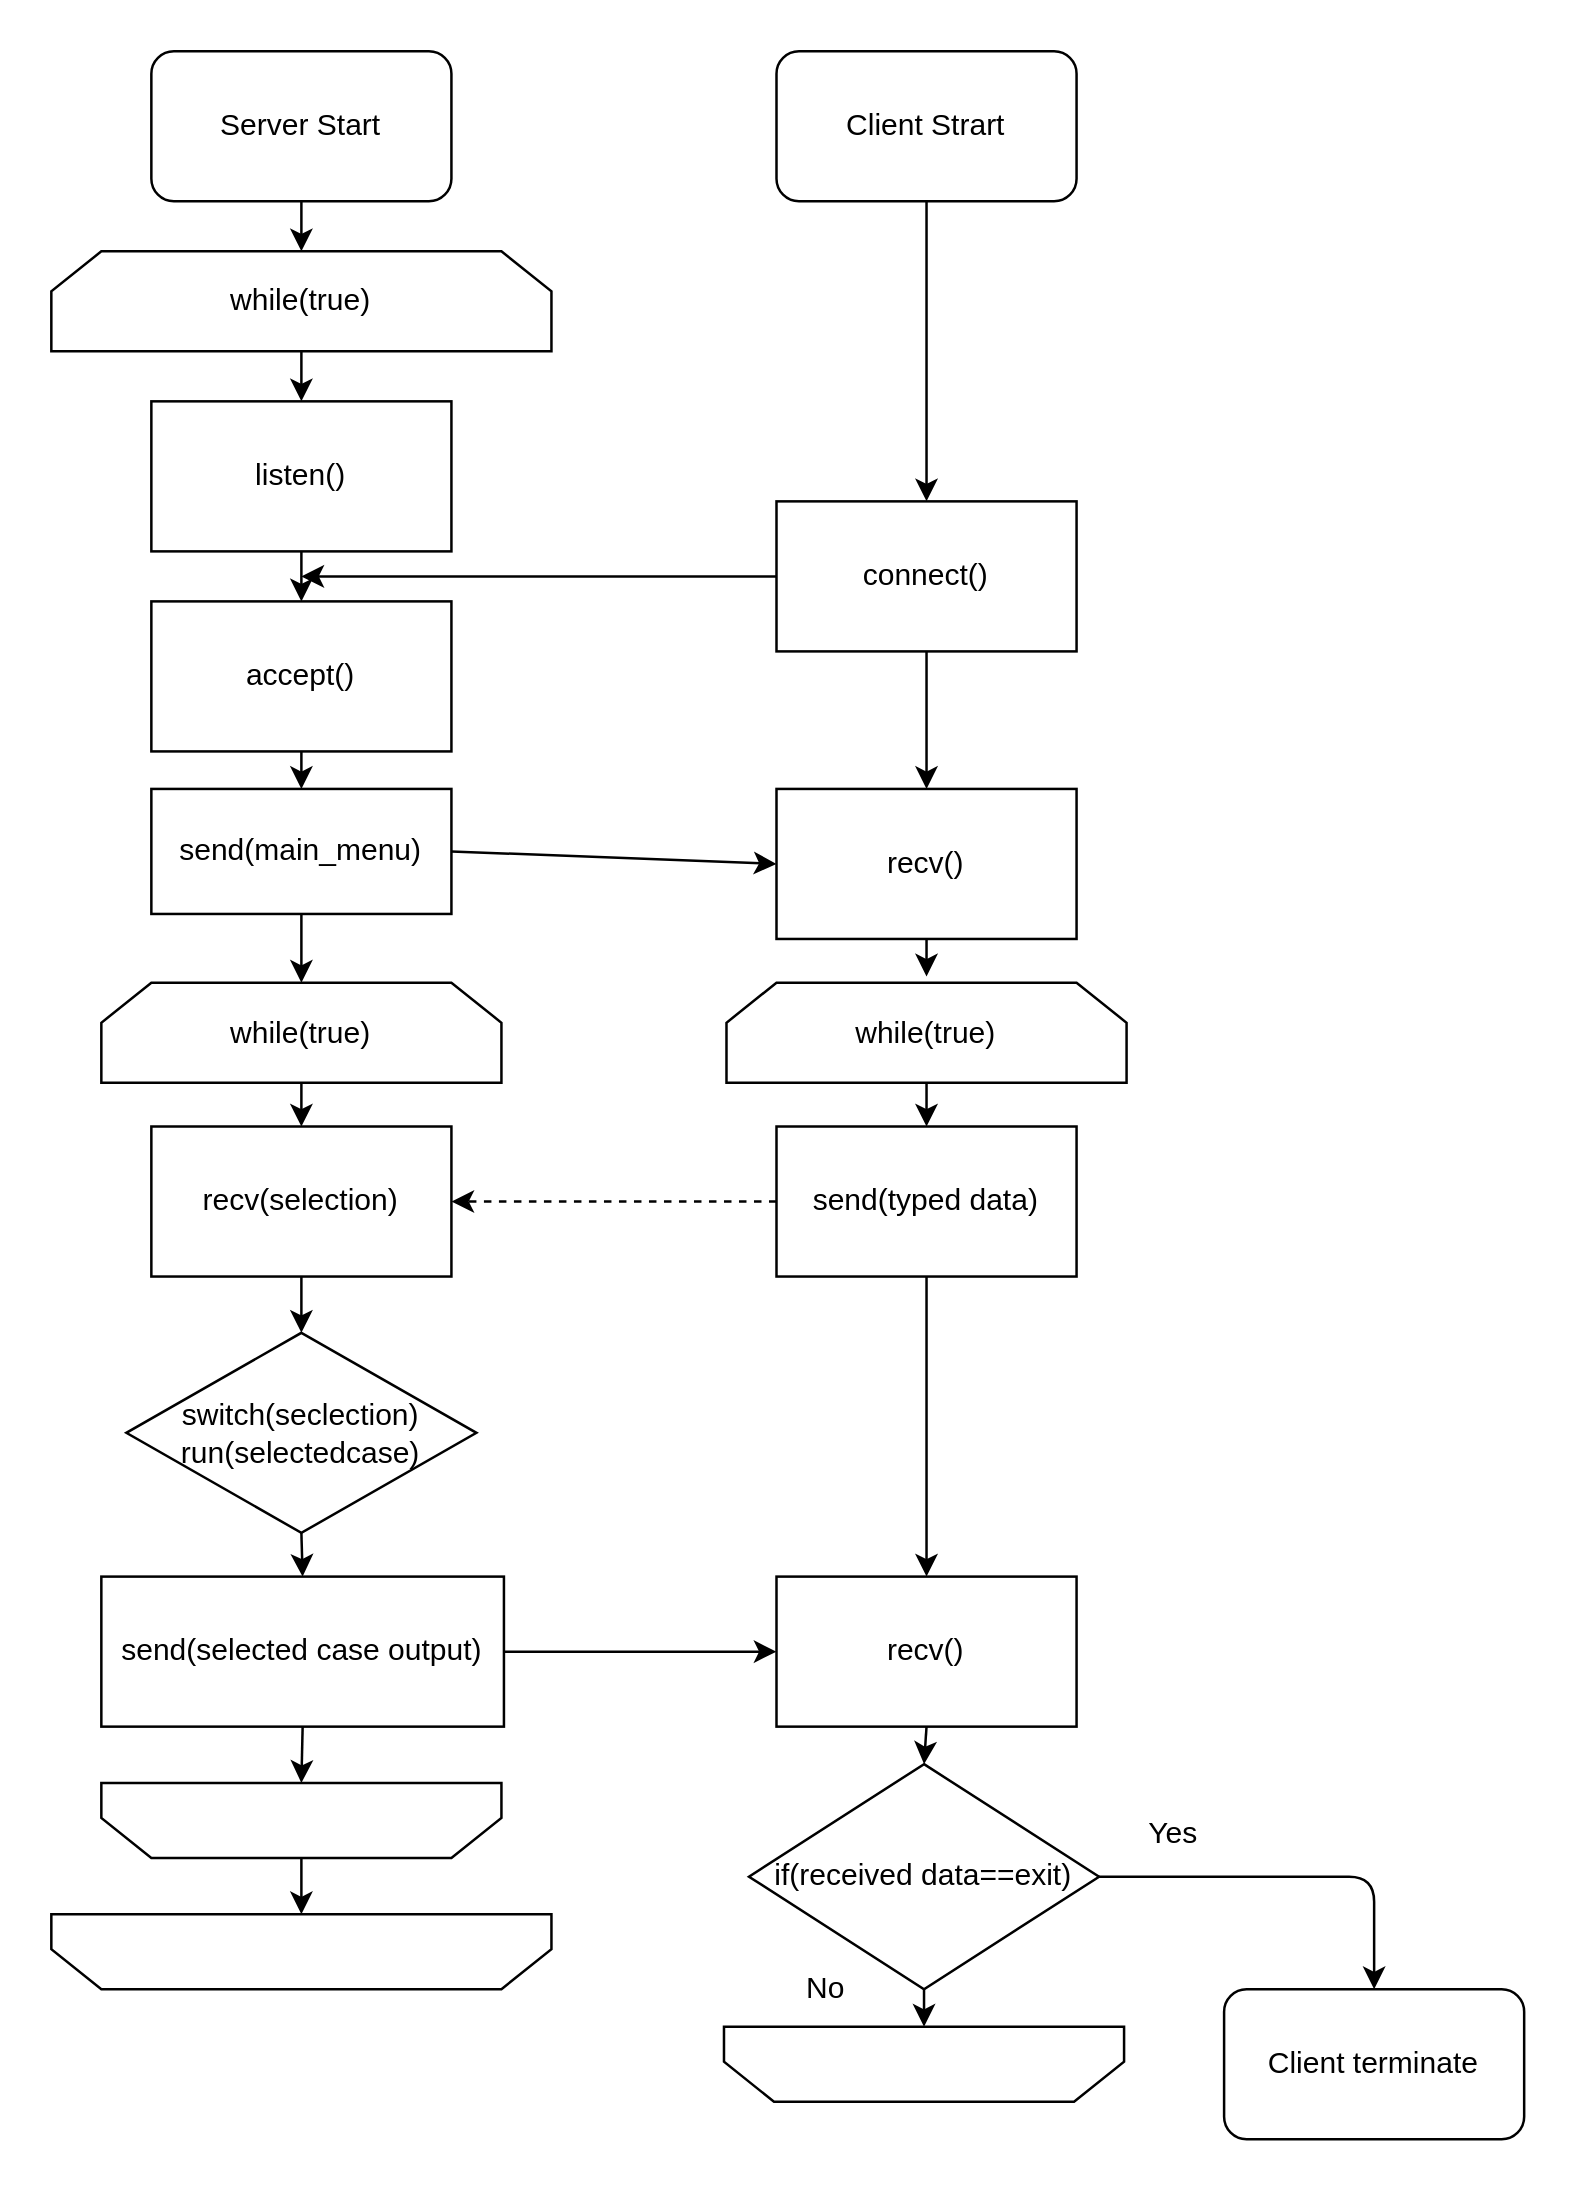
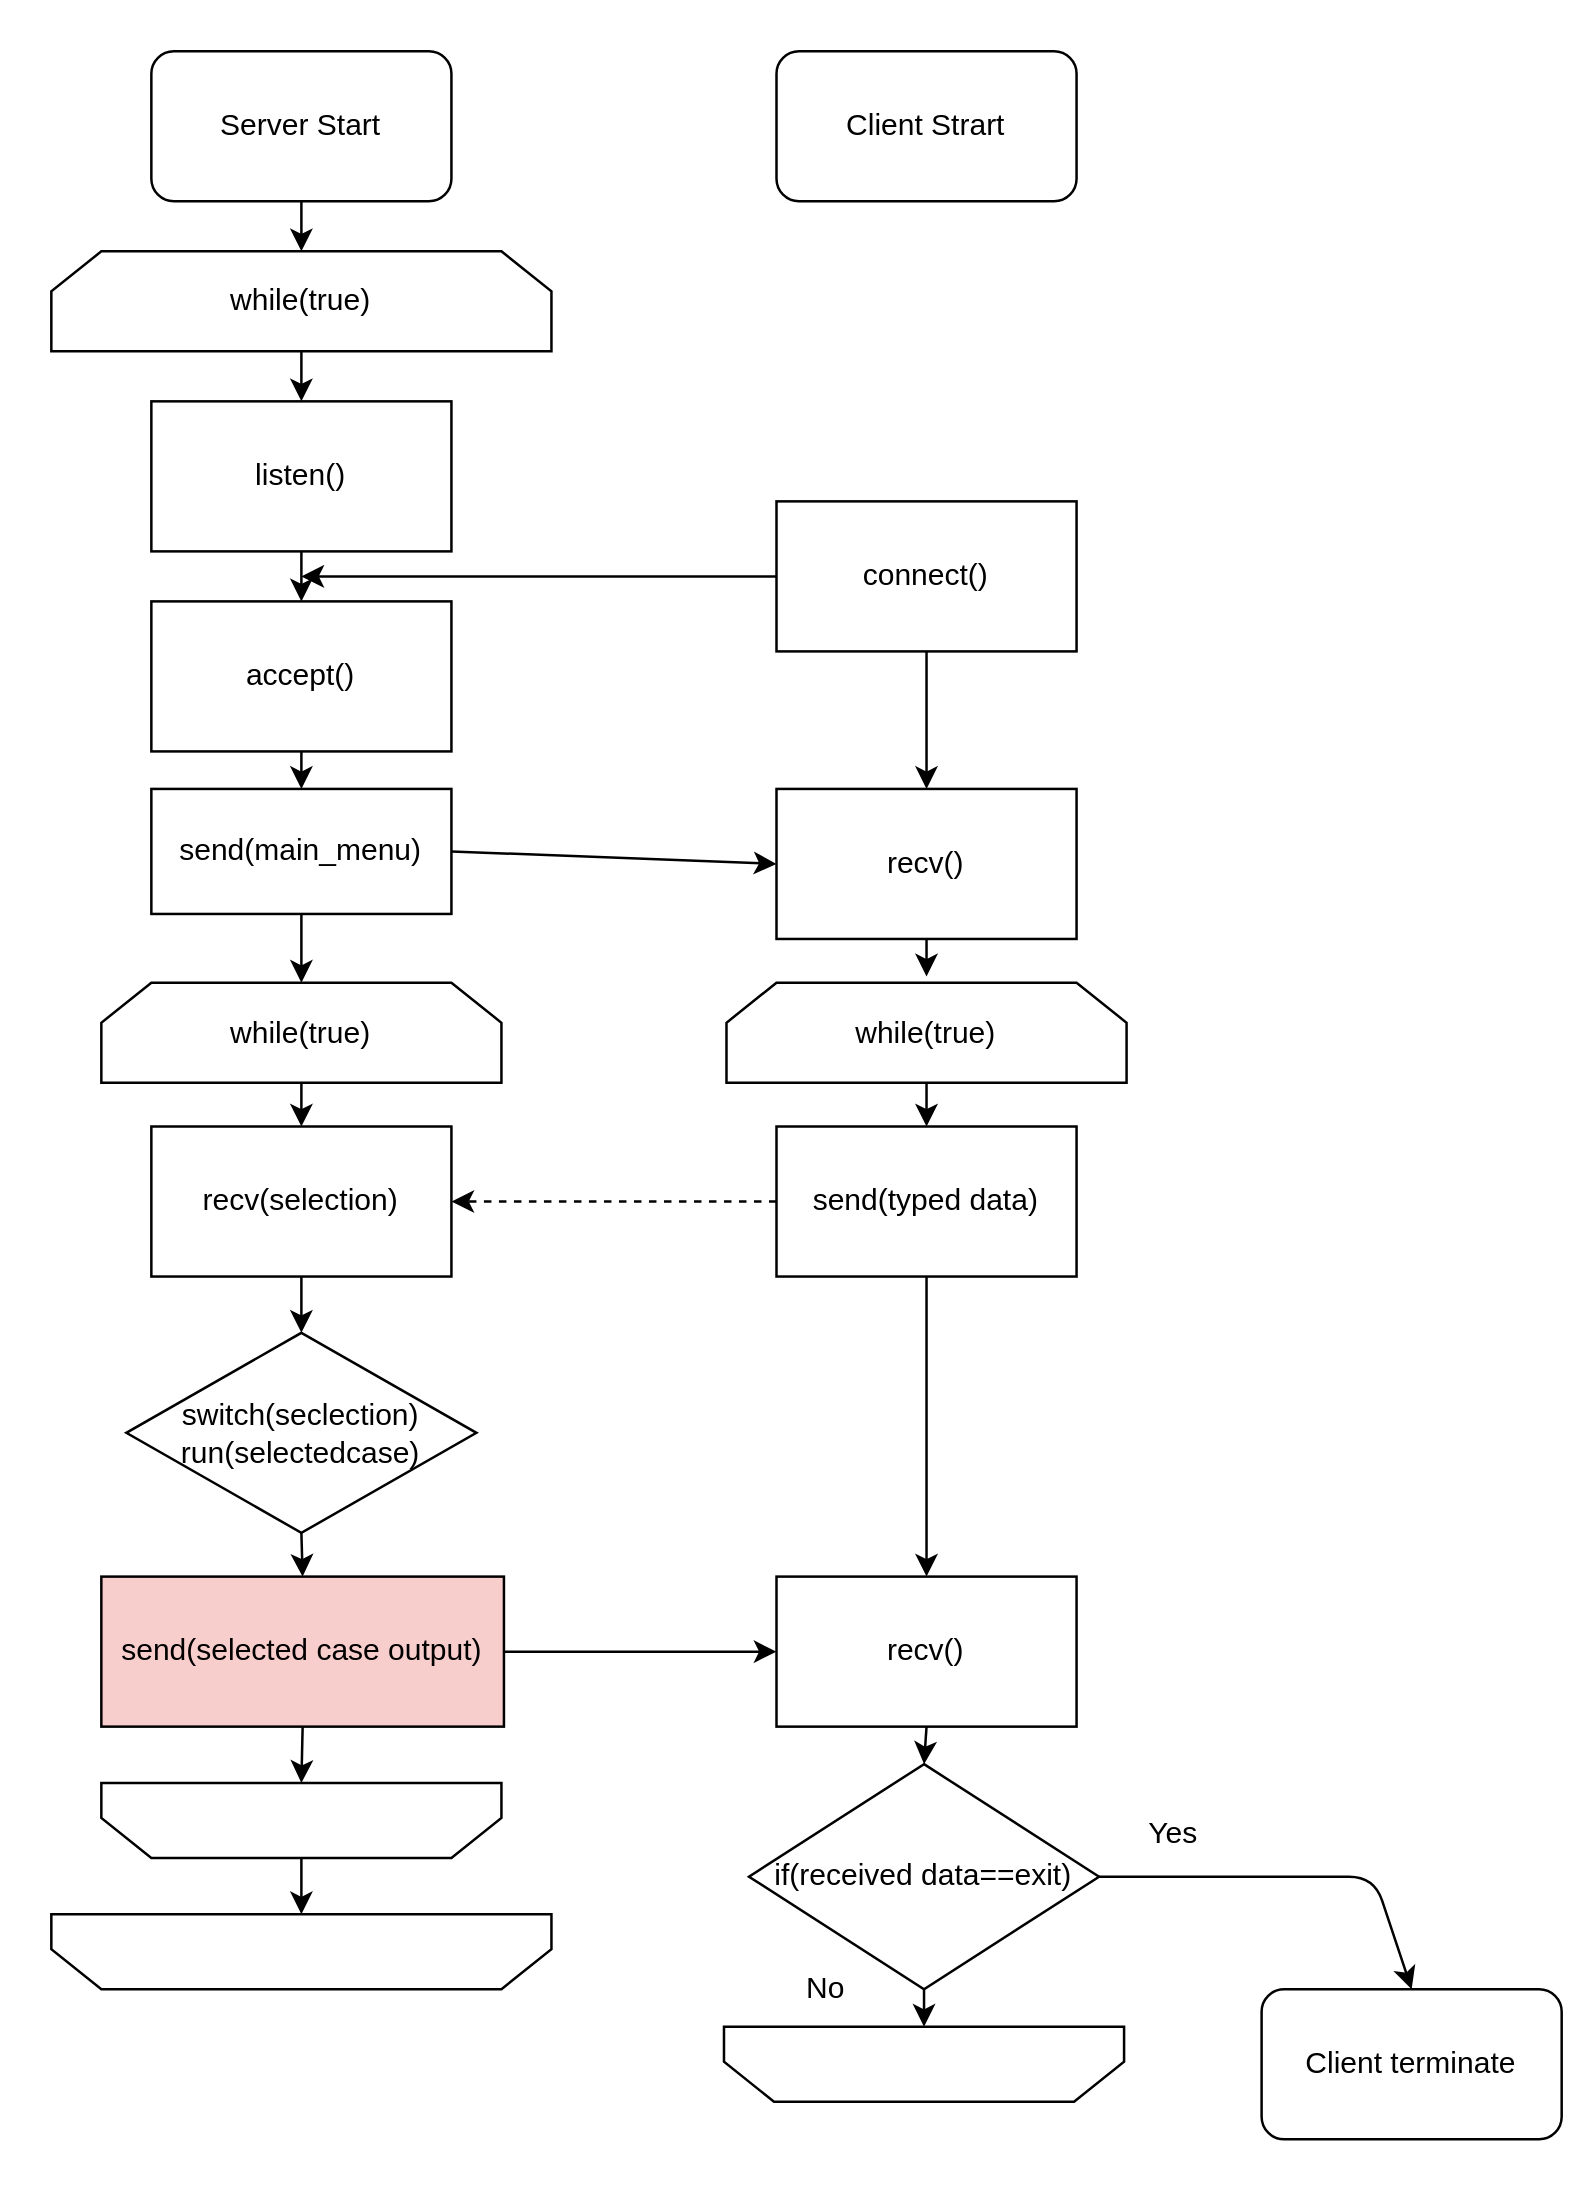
edge "Client Strart" -> "connect()": removed
node "send(selected case output)": fillcolor #ffffff -> #f8cecc
node "Client terminate": moved (1374, 2064) -> (1411, 2064)
